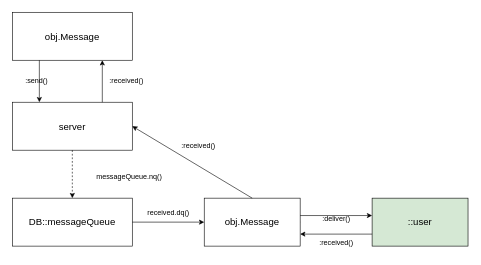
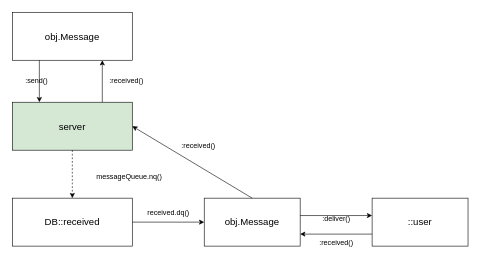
node "server": fillcolor #ffffff -> #d5e8d4
node "DB::messageQueue": label "DB::messageQueue" -> "DB::received"
node "::user": fillcolor #d5e8d4 -> #ffffff
